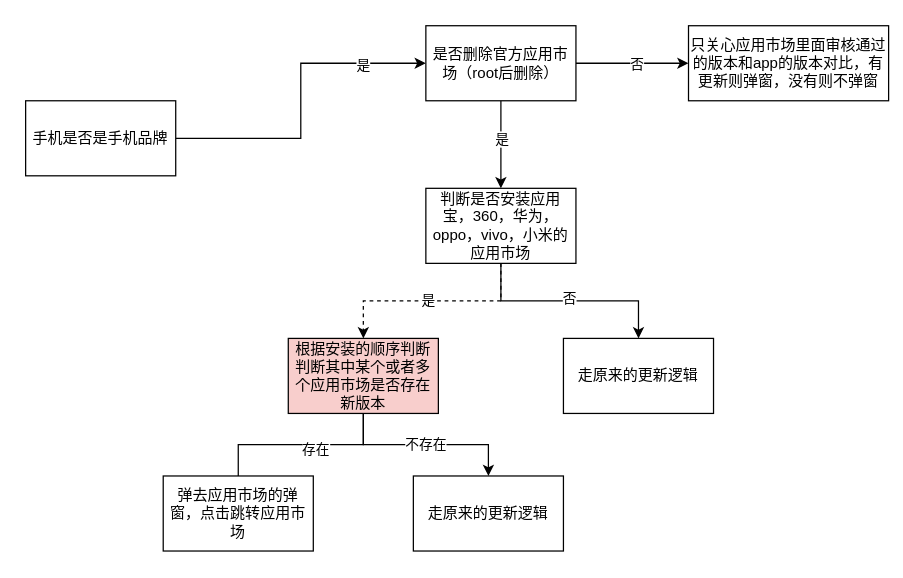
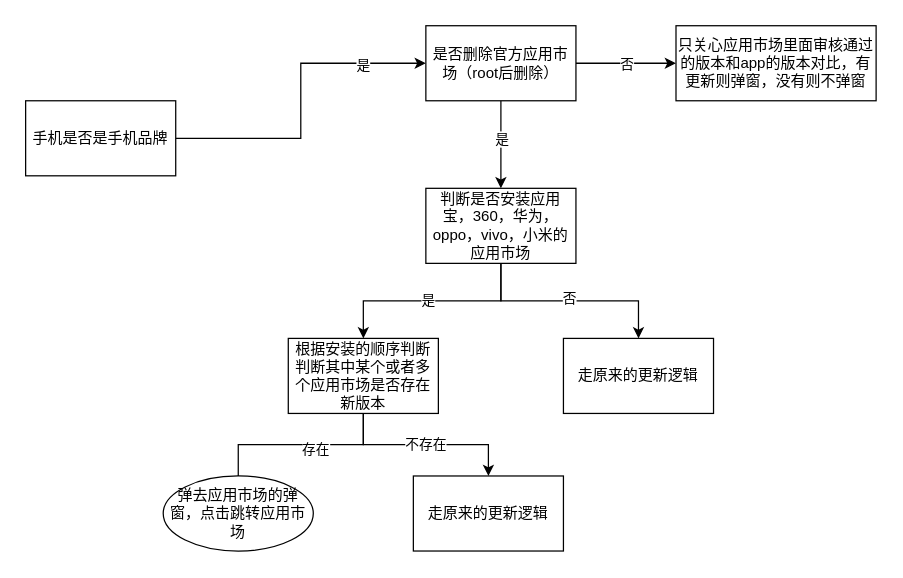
node "只关心应用市场里面审核通过的版本和app的版本对比，有更新则弹窗，没有则不弹窗": moved (788, 63) -> (776, 63)
edge "判断是否安装应用宝，360，华为，oppo，vivo，小米的应用市场" -> "根据安装的顺序判断判断其中某个或者多个应用市场是否存在新版本": style dashed -> solid
node "根据安装的顺序判断判断其中某个或者多个应用市场是否存在新版本": fillcolor #f8cecc -> #ffffff
node "弹去应用市场的弹窗，点击跳转应用市场": shape rectangle -> ellipse
